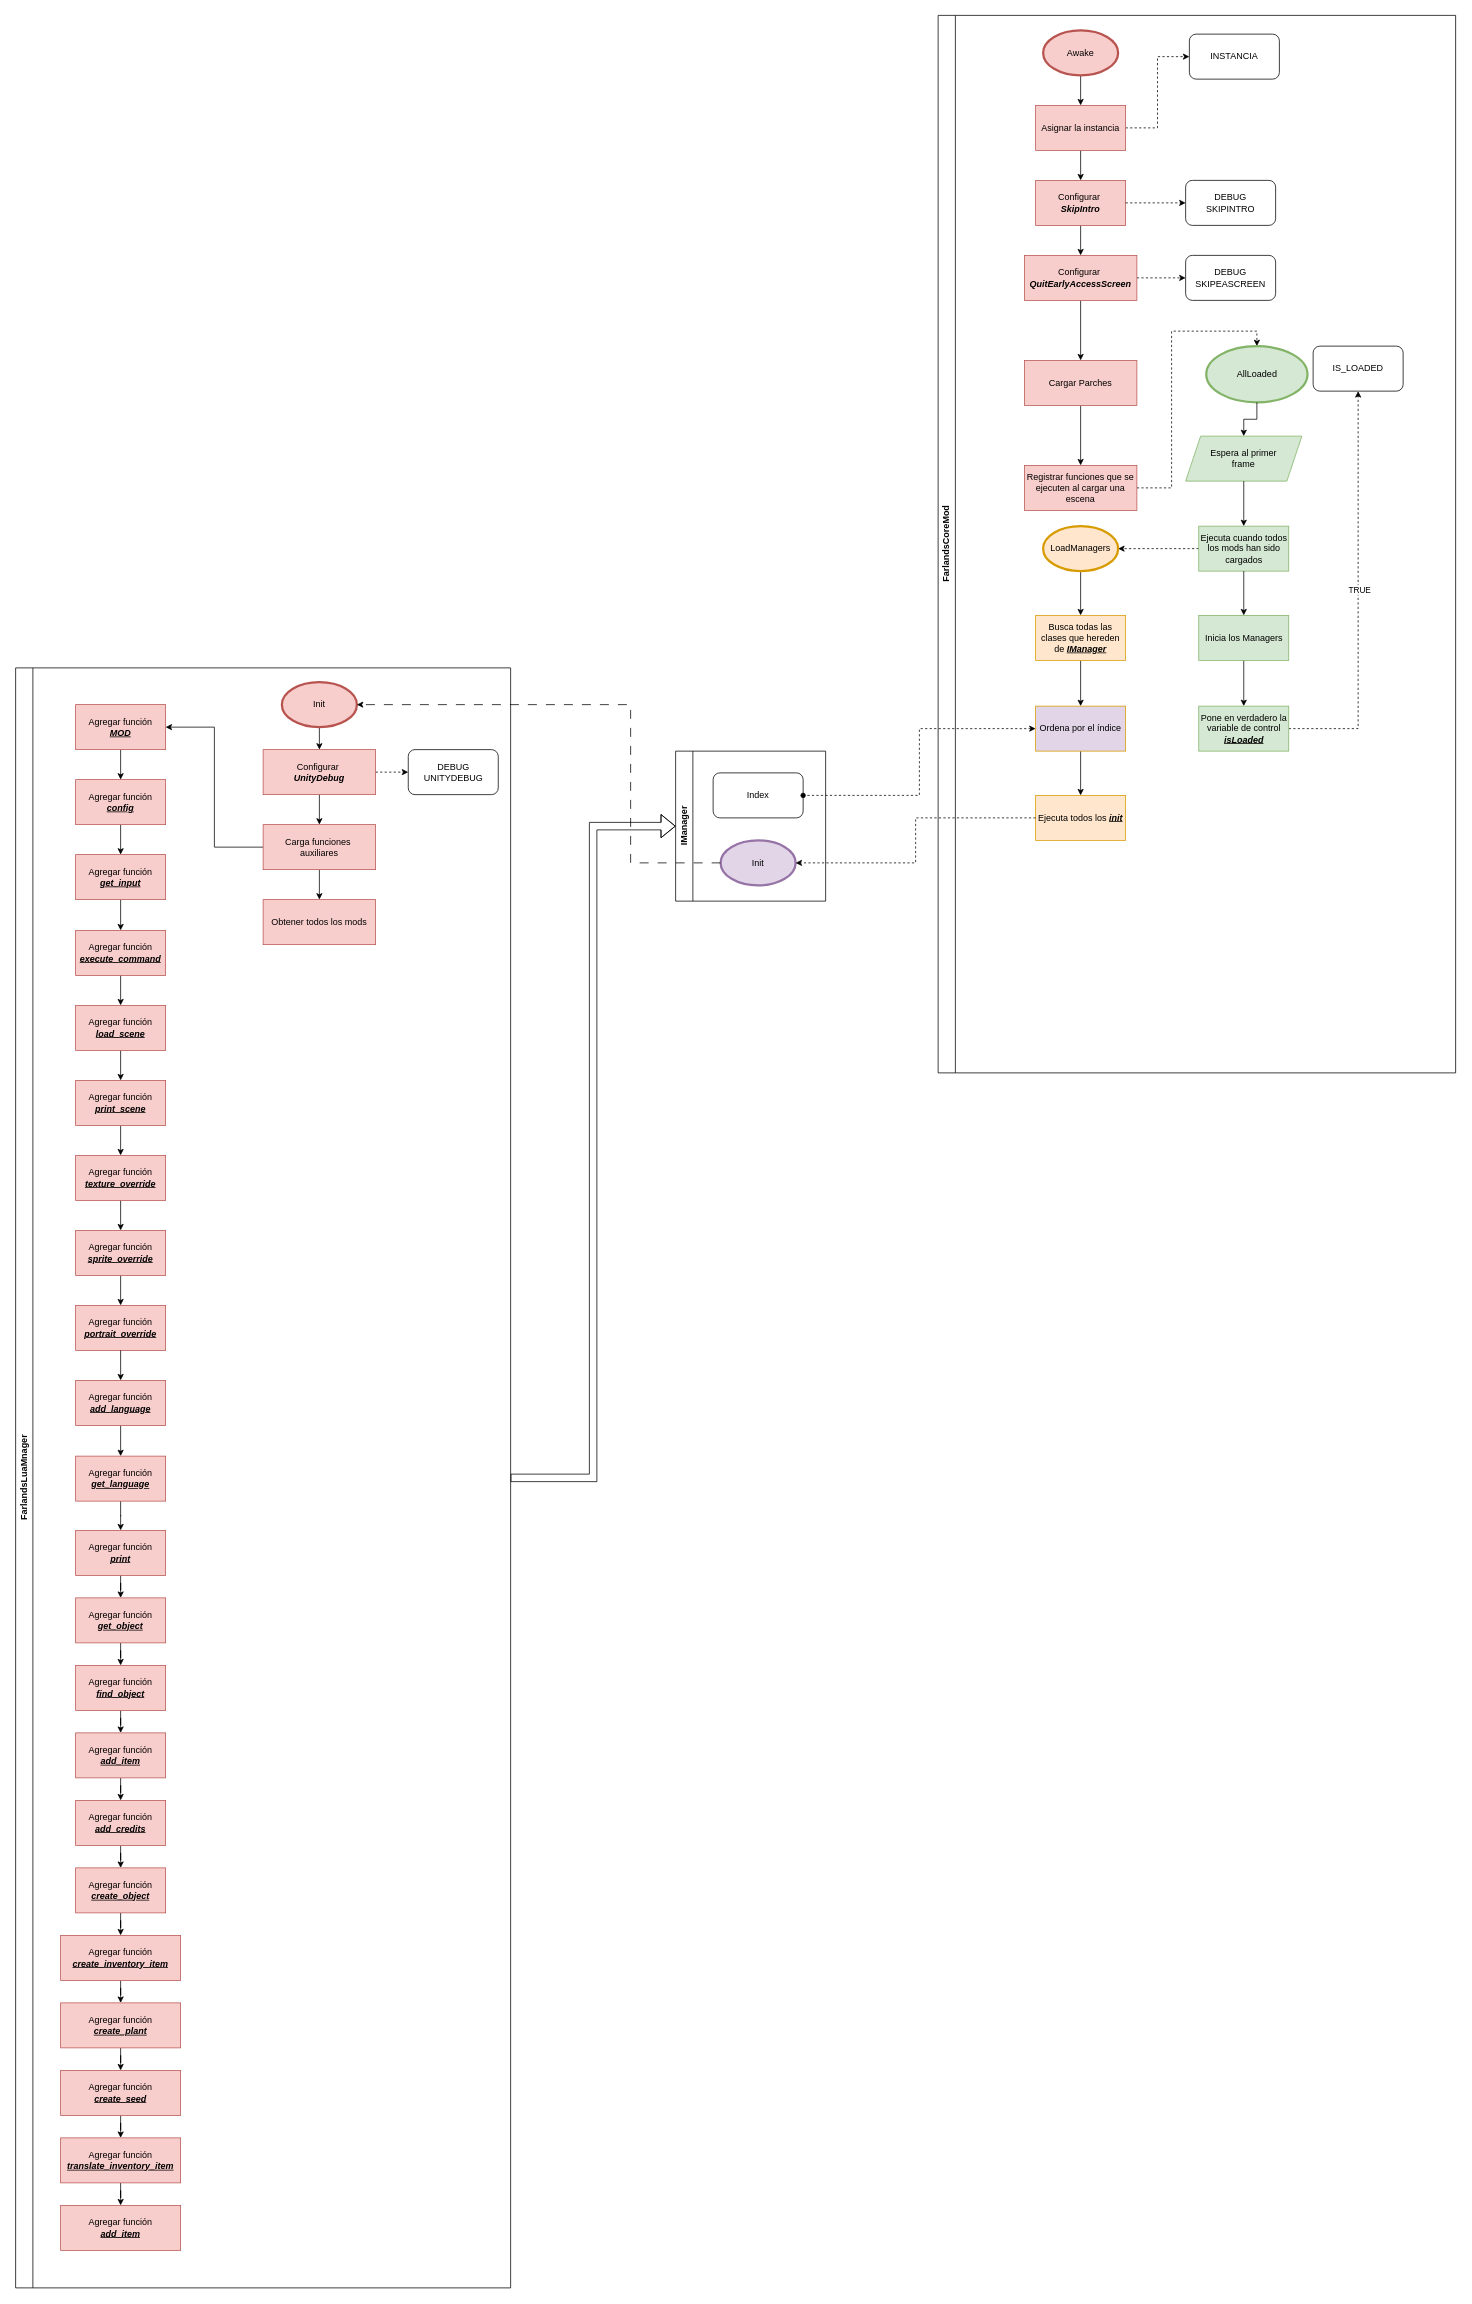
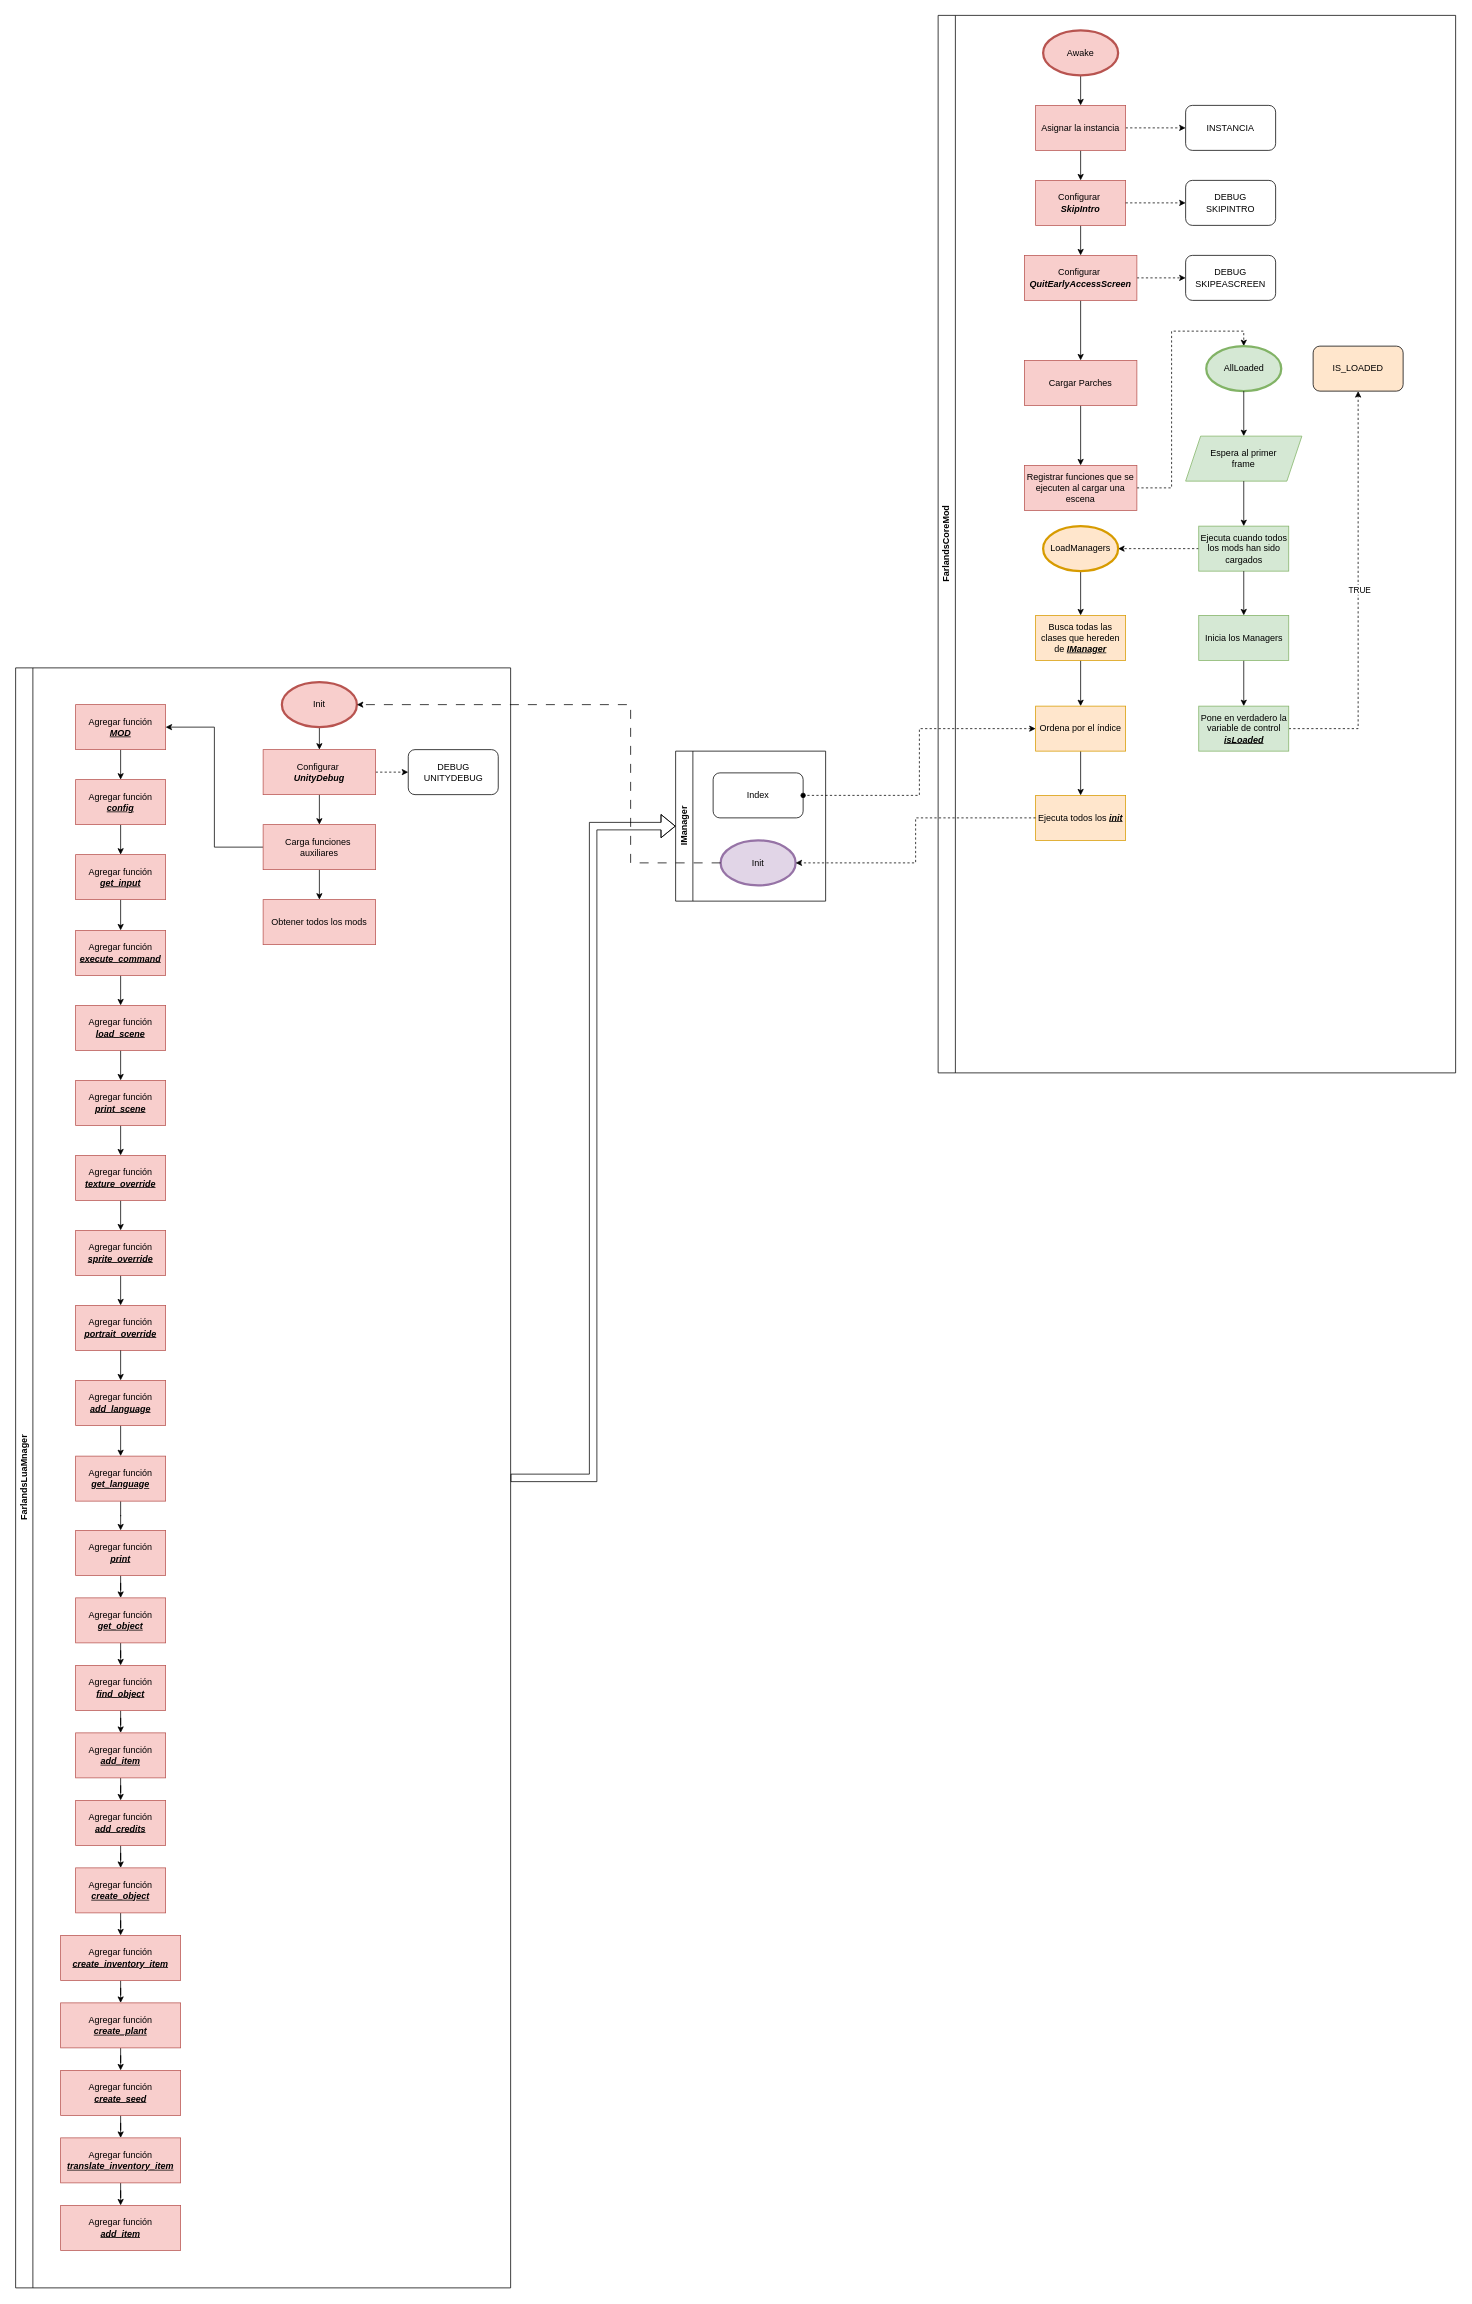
node "INSTANCIA": moved (1234, 57) -> (1230, 128)
node "IS_LOADED": fillcolor #ffffff -> #ffe6cc
node "AllLoaded": size 101x56 -> 75x45
node "Ordena por el índice": fillcolor #e1d5e7 -> #ffe6cc
